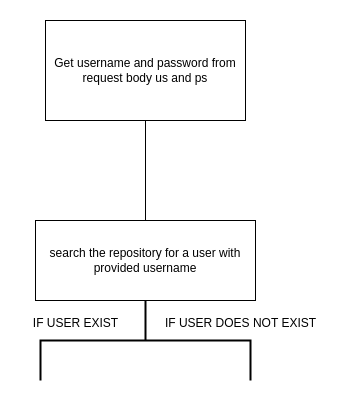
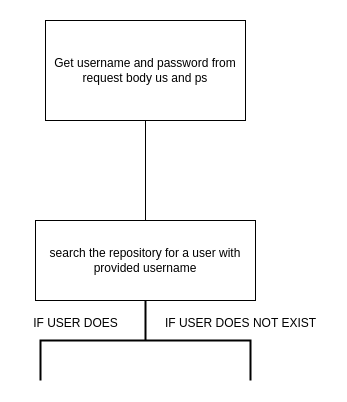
node "IF USER EXIST": label "IF USER EXIST" -> "IF USER DOES"
